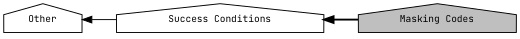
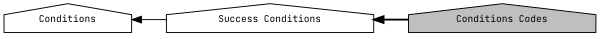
node "Other": label "Other" -> "Conditions"
node "Masking Codes": label "Masking Codes" -> "Conditions Codes"
